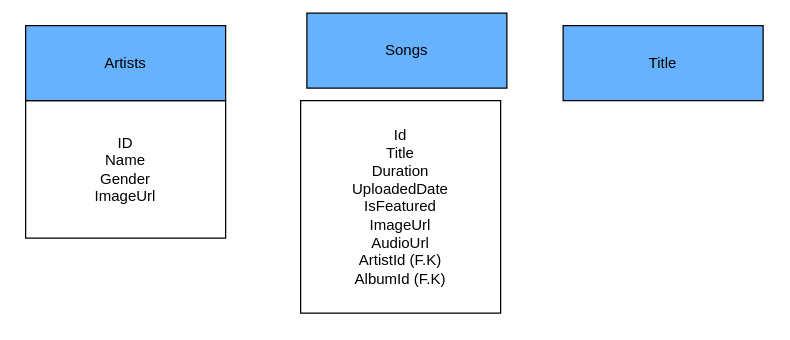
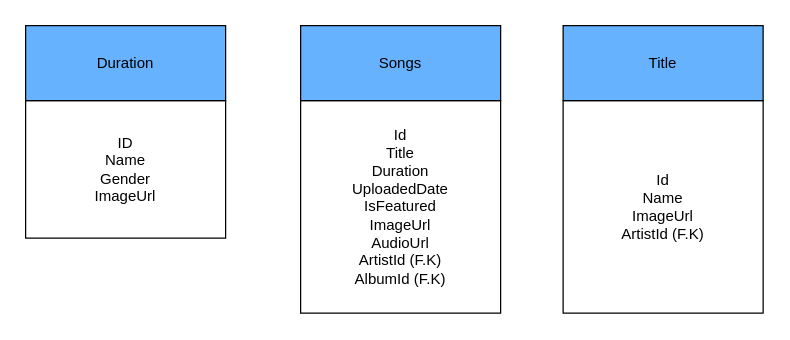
node "Songs": moved (407, 51) -> (401, 63)
node "Artists": label "Artists" -> "Duration"
node "Id Name ImageUrl ArtistId (F.K)": added
